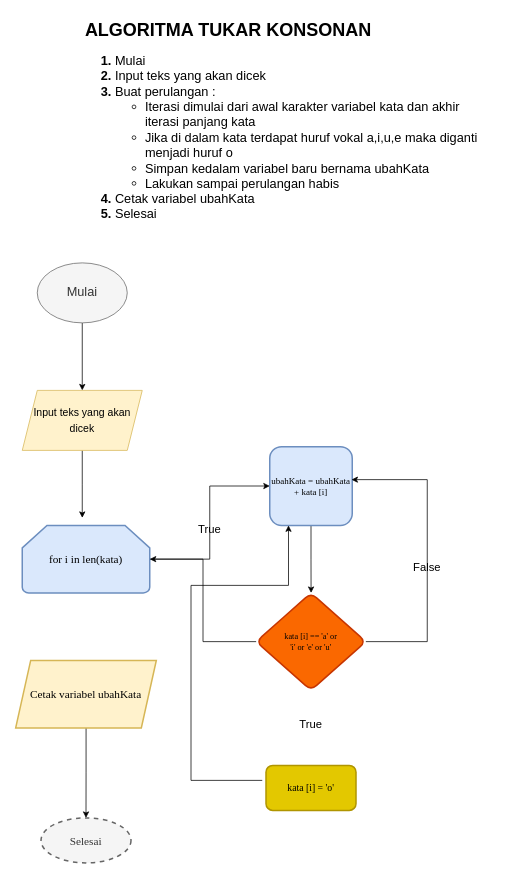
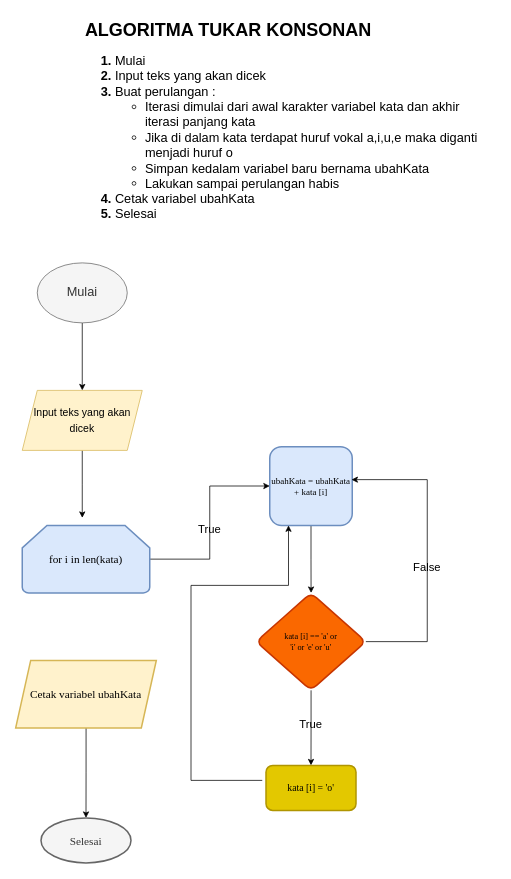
edge "kata [i] == 'a' or 'i' or 'e' or 'u'" -> "for i in len(kata)": now "kata [i] == 'a' or 'i' or 'e' or 'u'" -> "kata [i] = 'o'"
node "Selesai": style dashed -> solid
